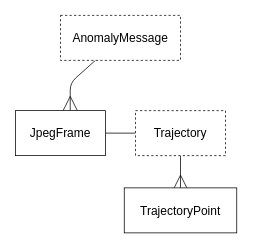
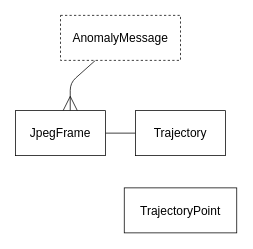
node "Trajectory": style dashed -> solid
edge "Trajectory" -> "TrajectoryPoint": removed
